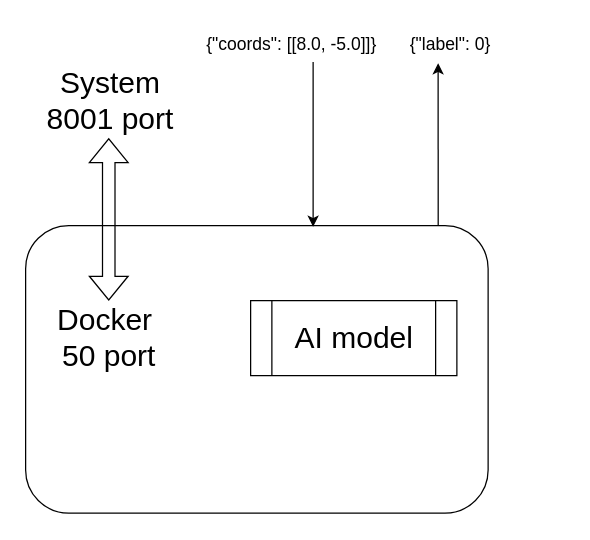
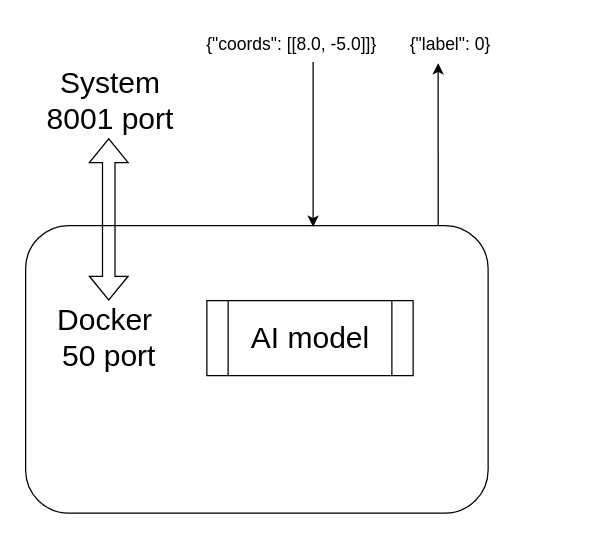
node "AI model": moved (354, 338) -> (310, 338)
